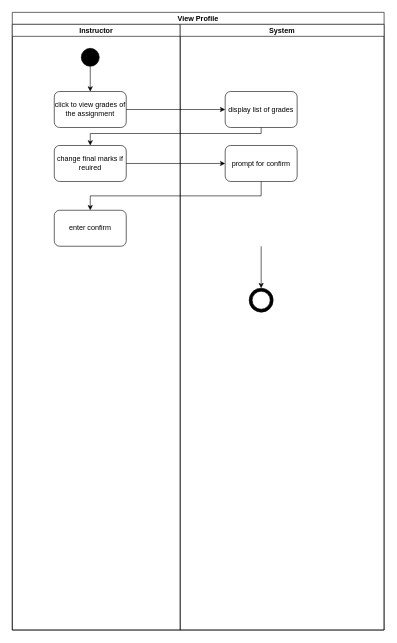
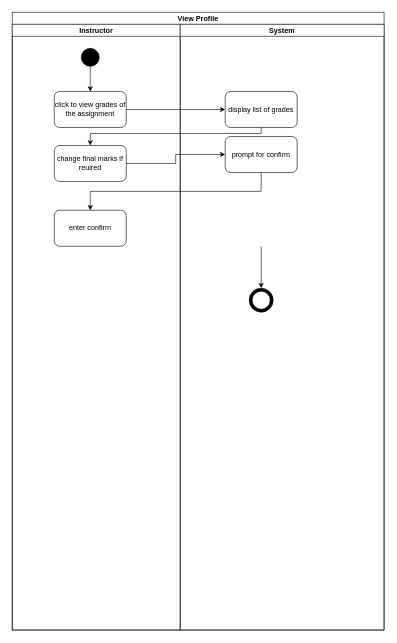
node "prompt for confirm": moved (261, 164) -> (261, 155)
